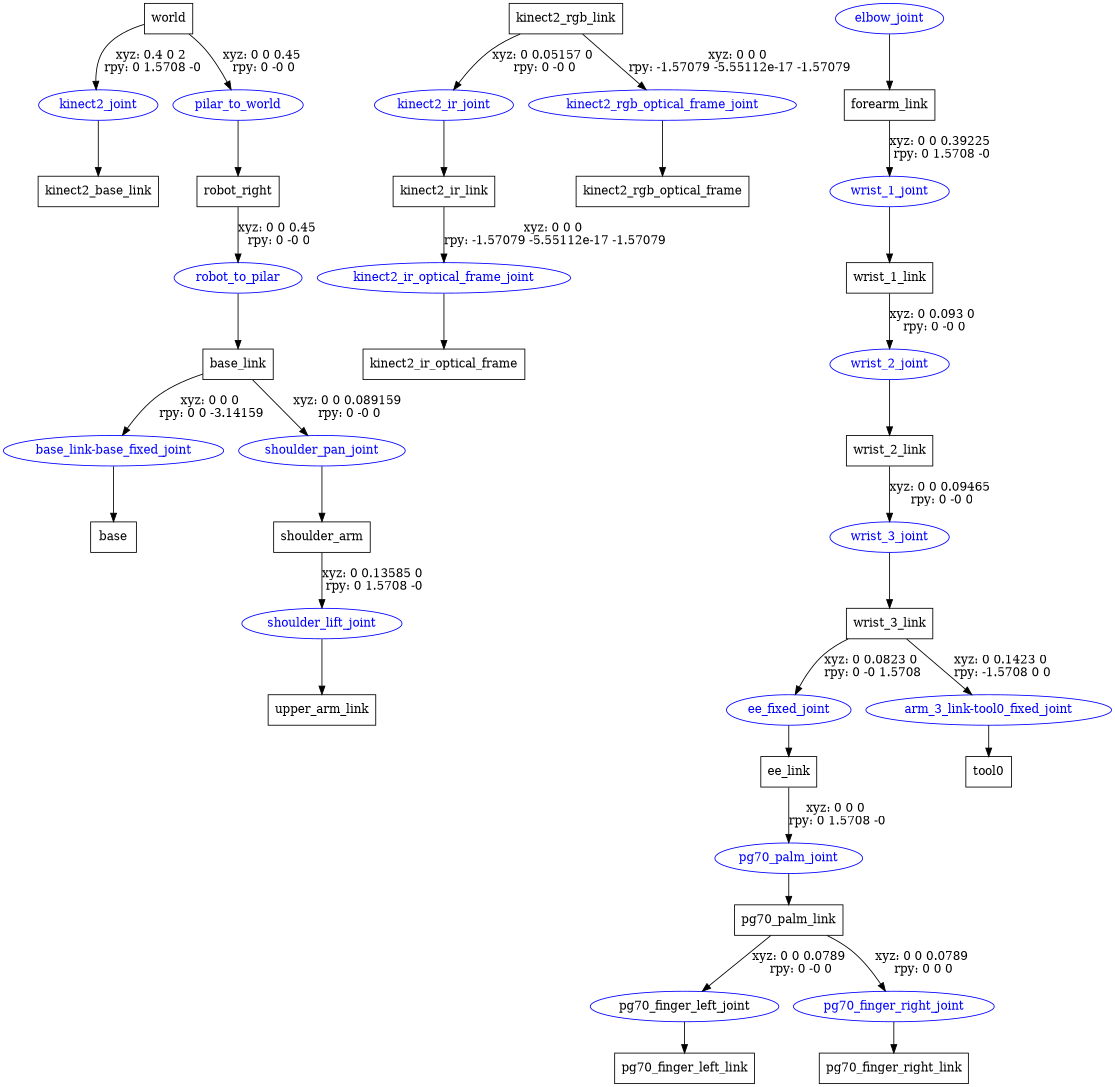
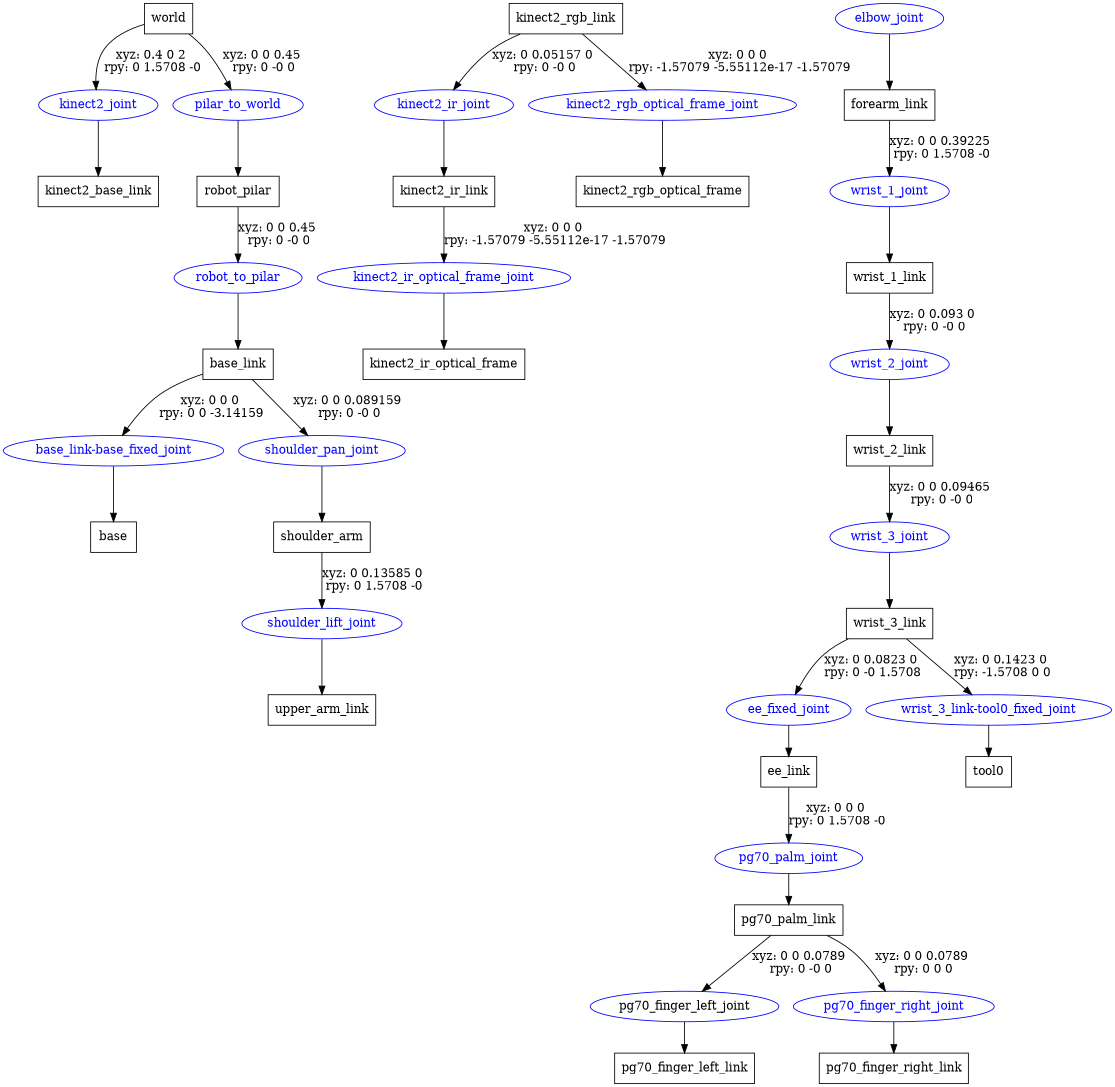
node "robot_right": label "robot_right" -> "robot_pilar"
node "arm_3_link-tool0_fixed_joint": label "arm_3_link-tool0_fixed_joint" -> "wrist_3_link-tool0_fixed_joint"
